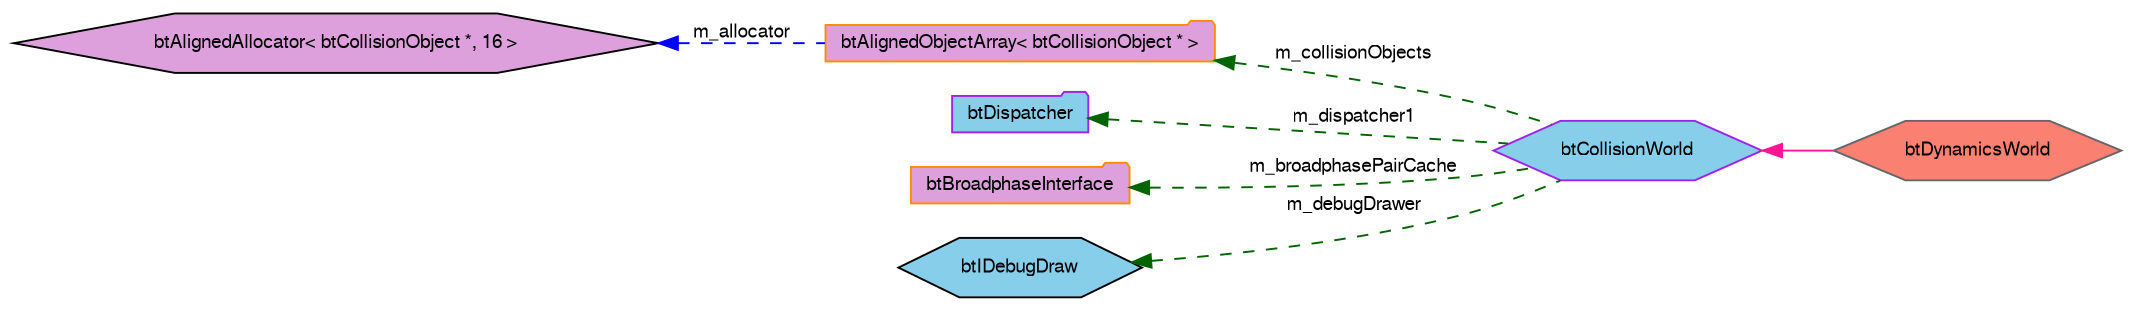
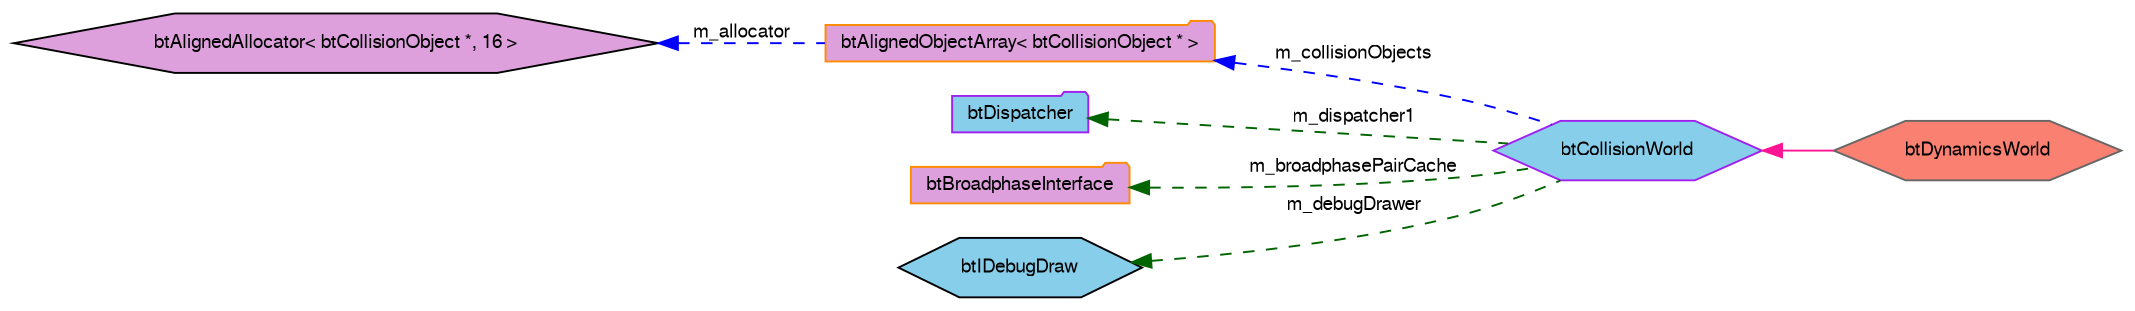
edge "btCollisionWorld" -> "btAlignedObjectArray< btCollisionObject * >": color darkgreen -> blue
